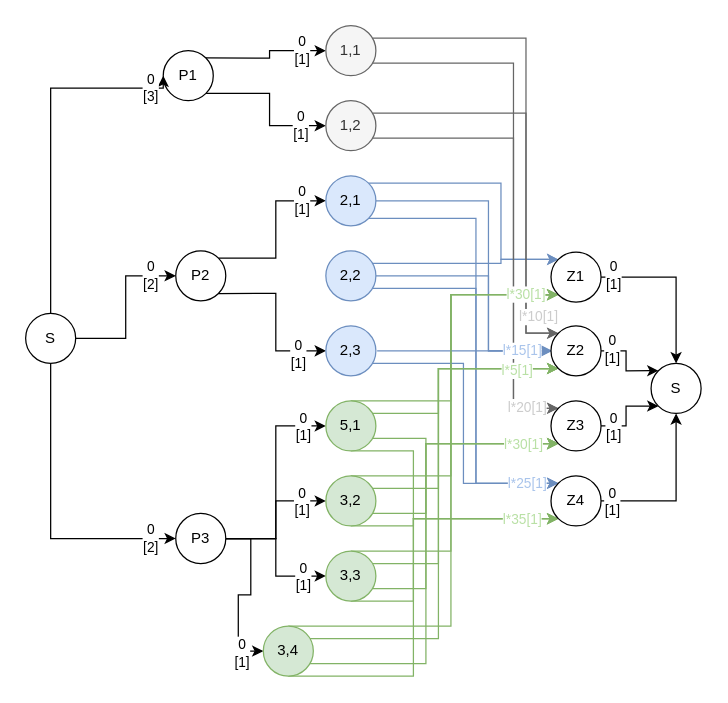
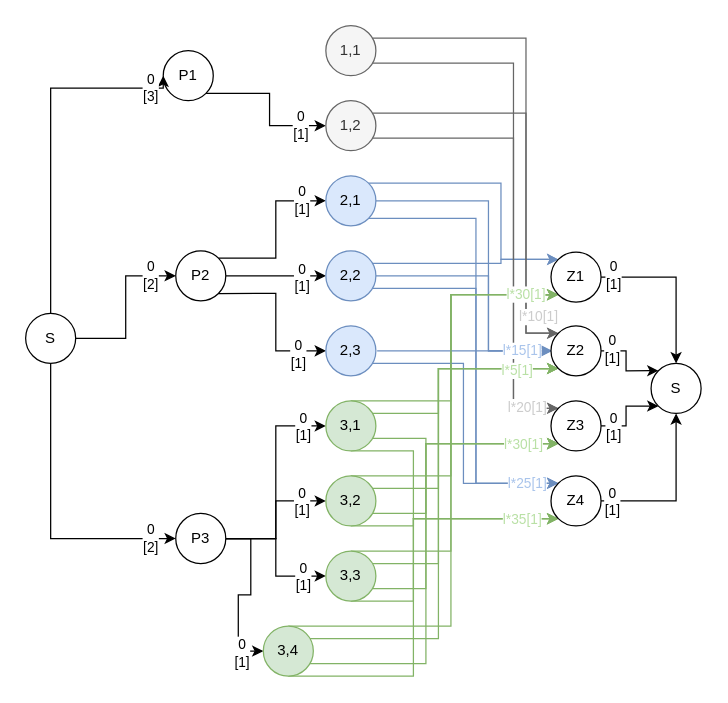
edge "P1" -> "1,1": removed, label "0 [1]"
edge "P2" -> "2,2": added, label "0 [1]"
node "5,1": label "5,1" -> "3,1"
